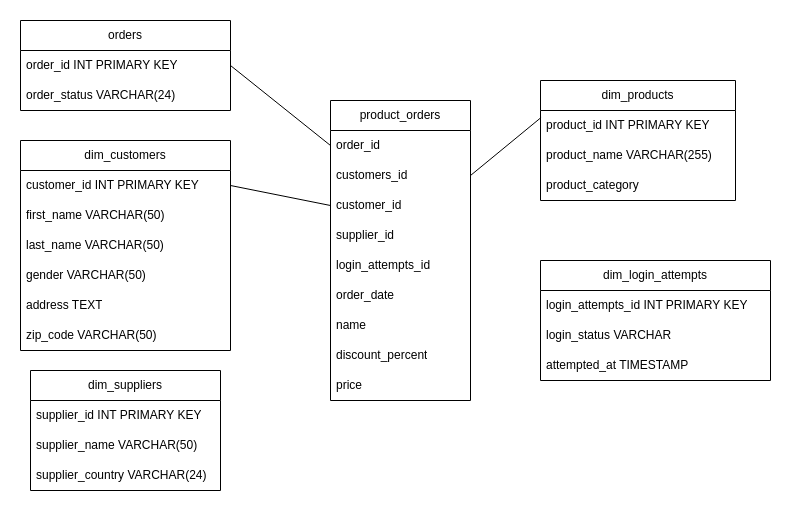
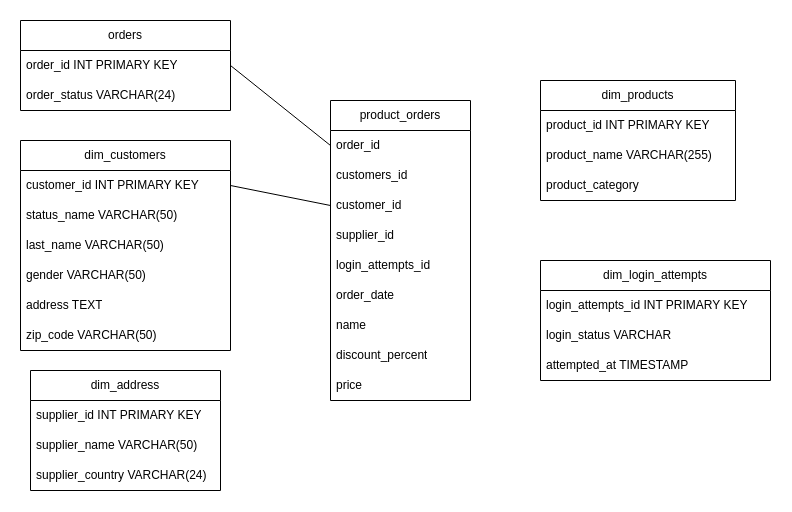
edge "product_id INT PRIMARY KEY" -- "customers_id": removed
node "first_name VARCHAR(50)": label "first_name VARCHAR(50)" -> "status_name VARCHAR(50)"
node "dim_suppliers": label "dim_suppliers" -> "dim_address"
